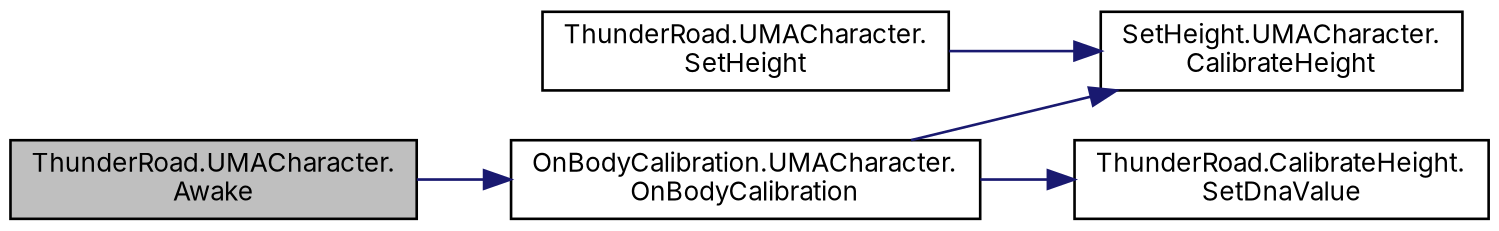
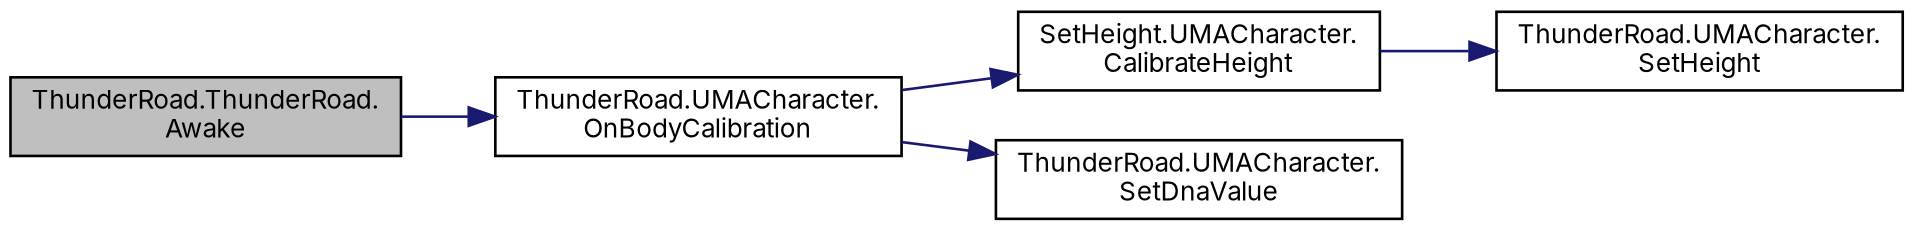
edge "ThunderRoad.UMACharacter. SetHeight" -> "SetHeight.UMACharacter. CalibrateHeight": reversed
node "ThunderRoad.UMACharacter. Awake": label "ThunderRoad.UMACharacter. Awake" -> "ThunderRoad.ThunderRoad. Awake"
node "OnBodyCalibration.UMACharacter. OnBodyCalibration": label "OnBodyCalibration.UMACharacter. OnBodyCalibration" -> "ThunderRoad.UMACharacter. OnBodyCalibration"
node "ThunderRoad.CalibrateHeight. SetDnaValue": label "ThunderRoad.CalibrateHeight. SetDnaValue" -> "ThunderRoad.UMACharacter. SetDnaValue"
